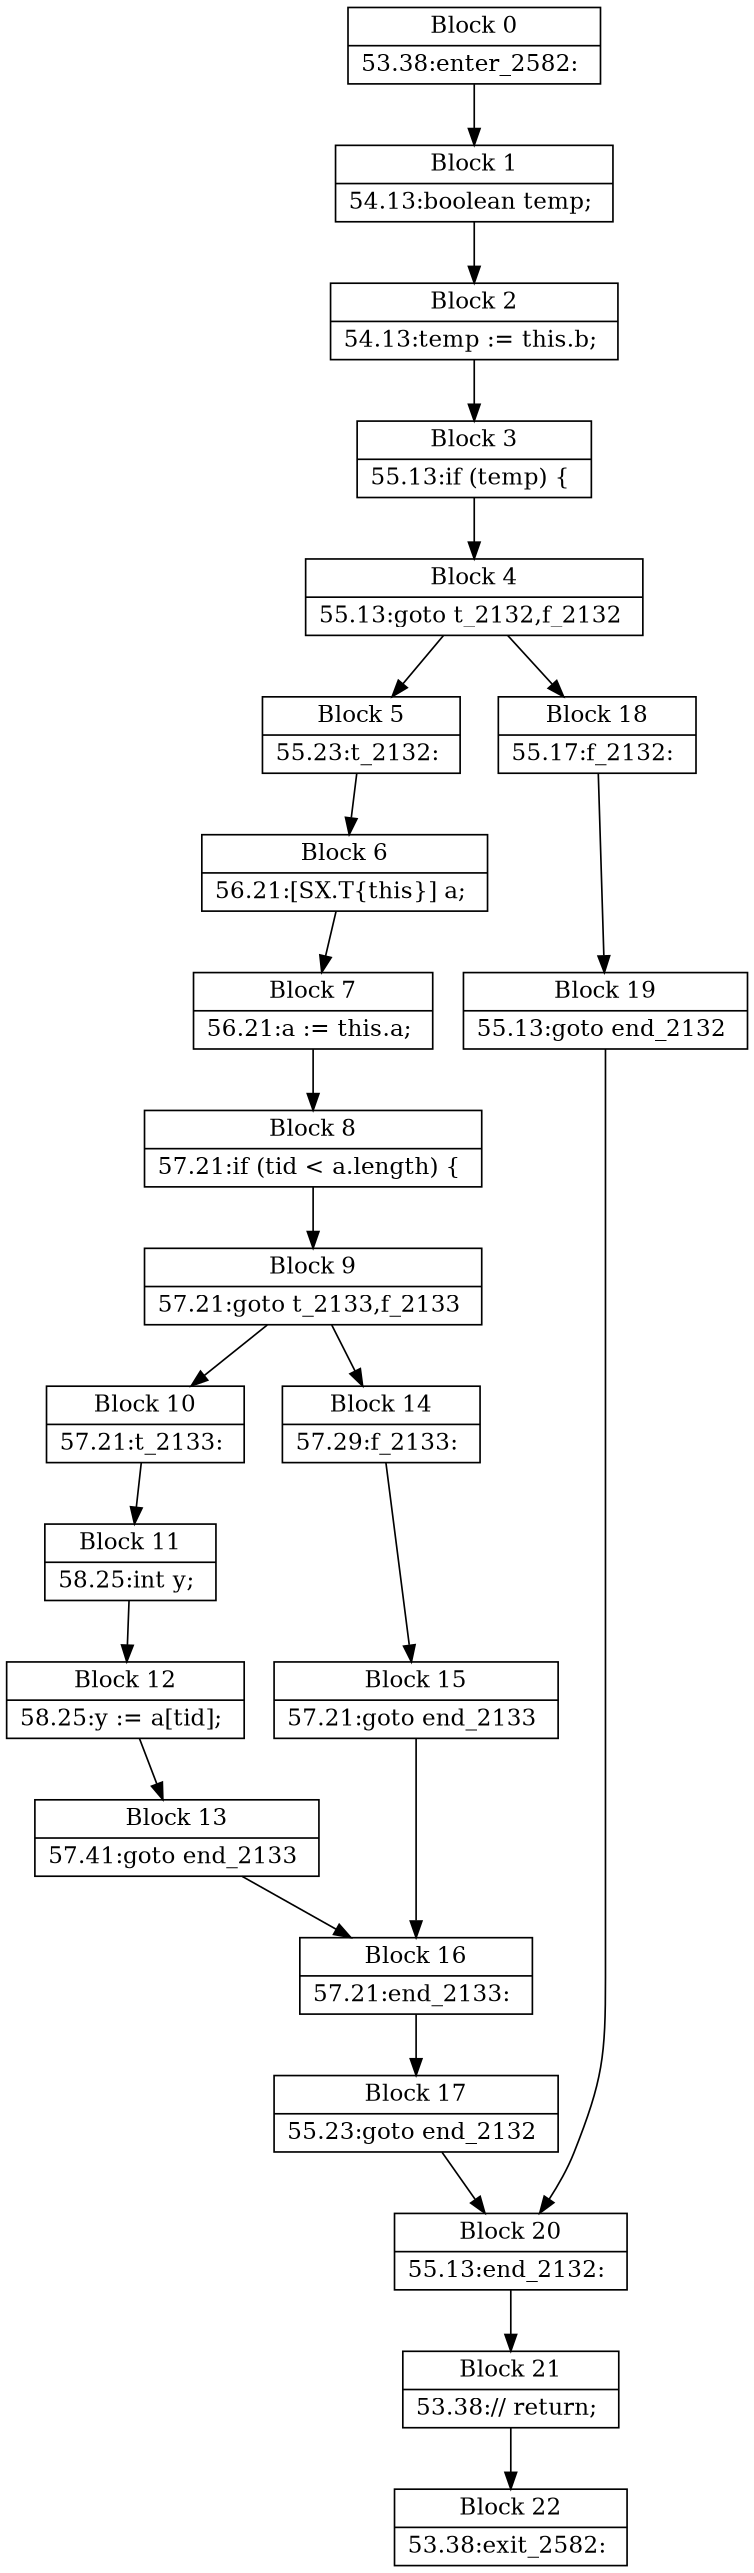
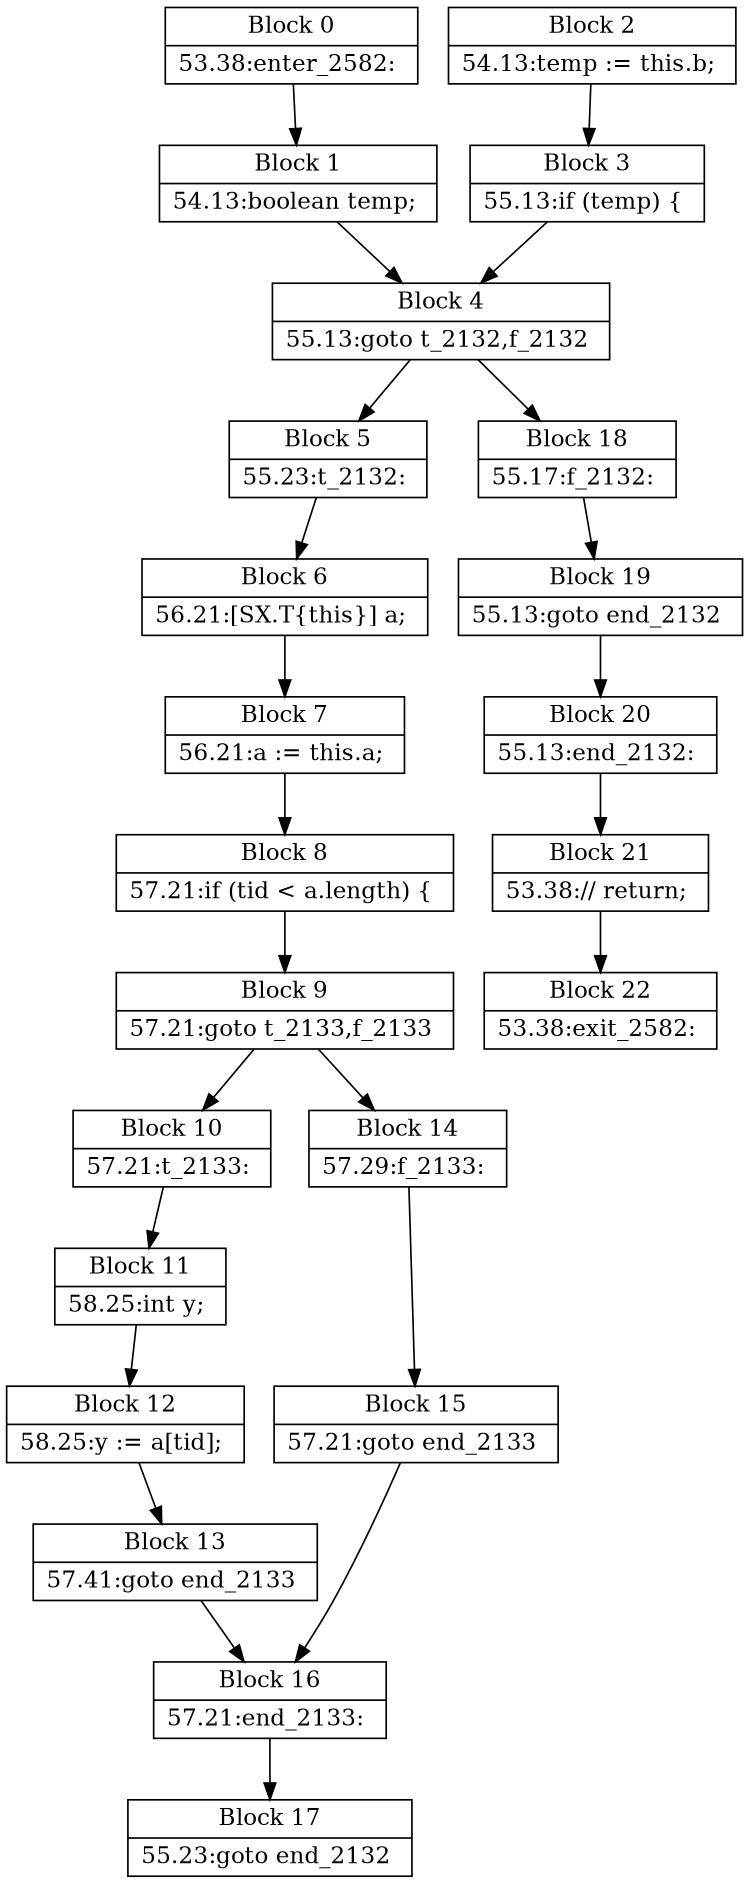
edge "Block 1" -> "Block 2": now "Block 1" -> "Block 4"
edge "Block 17" -> "Block 20": removed
